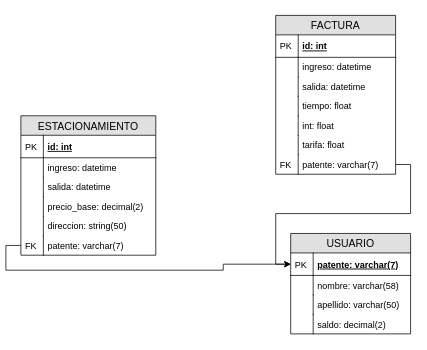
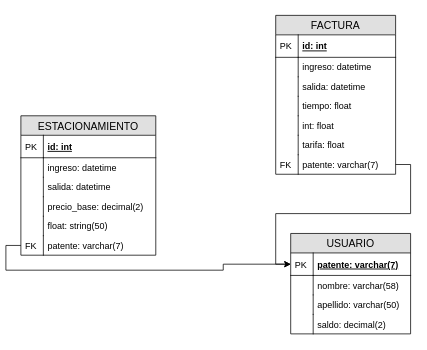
node "direccion: string(50)": label "direccion: string(50)" -> "float: string(50)"
